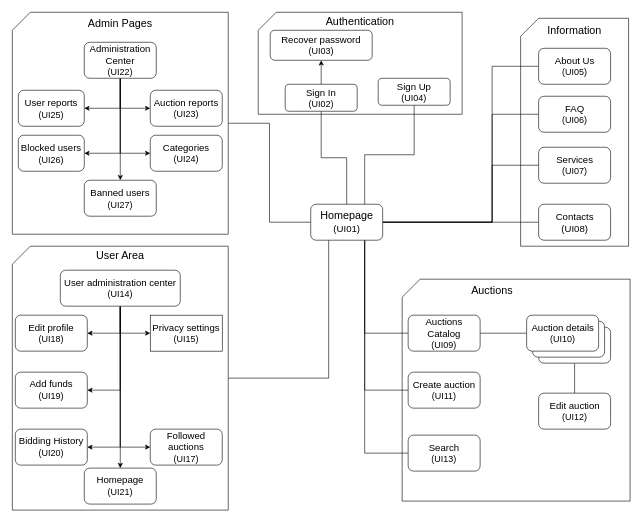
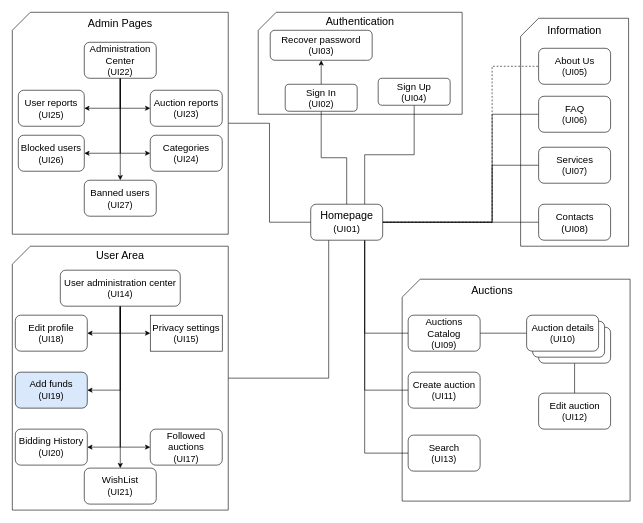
edge "About Us (UI05)" -- "Homepage (UI01)": style solid -> dashed
node "Add funds (UI19)": fillcolor #ffffff -> #dae8fc
node "Homepage (UI21)": label "Homepage (UI21)" -> "WishList (UI21)"
